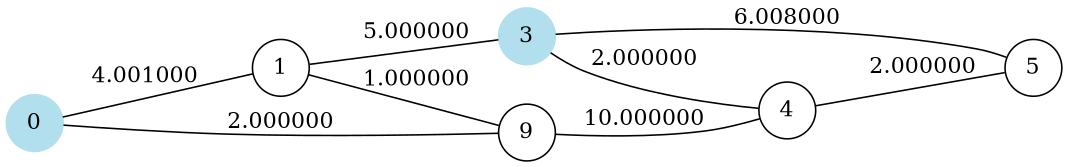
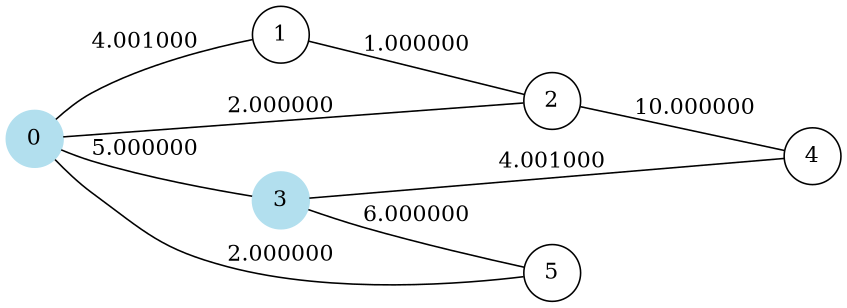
edge "3" -- "5": label "6.008000" -> "6.000000"
edge "3" -- "1": now "3" -- "0"
edge "3" -- "4": label "2.000000" -> "4.001000"
edge "5" -- "4": now "5" -- "0"
node "9": label "9" -> "2"
